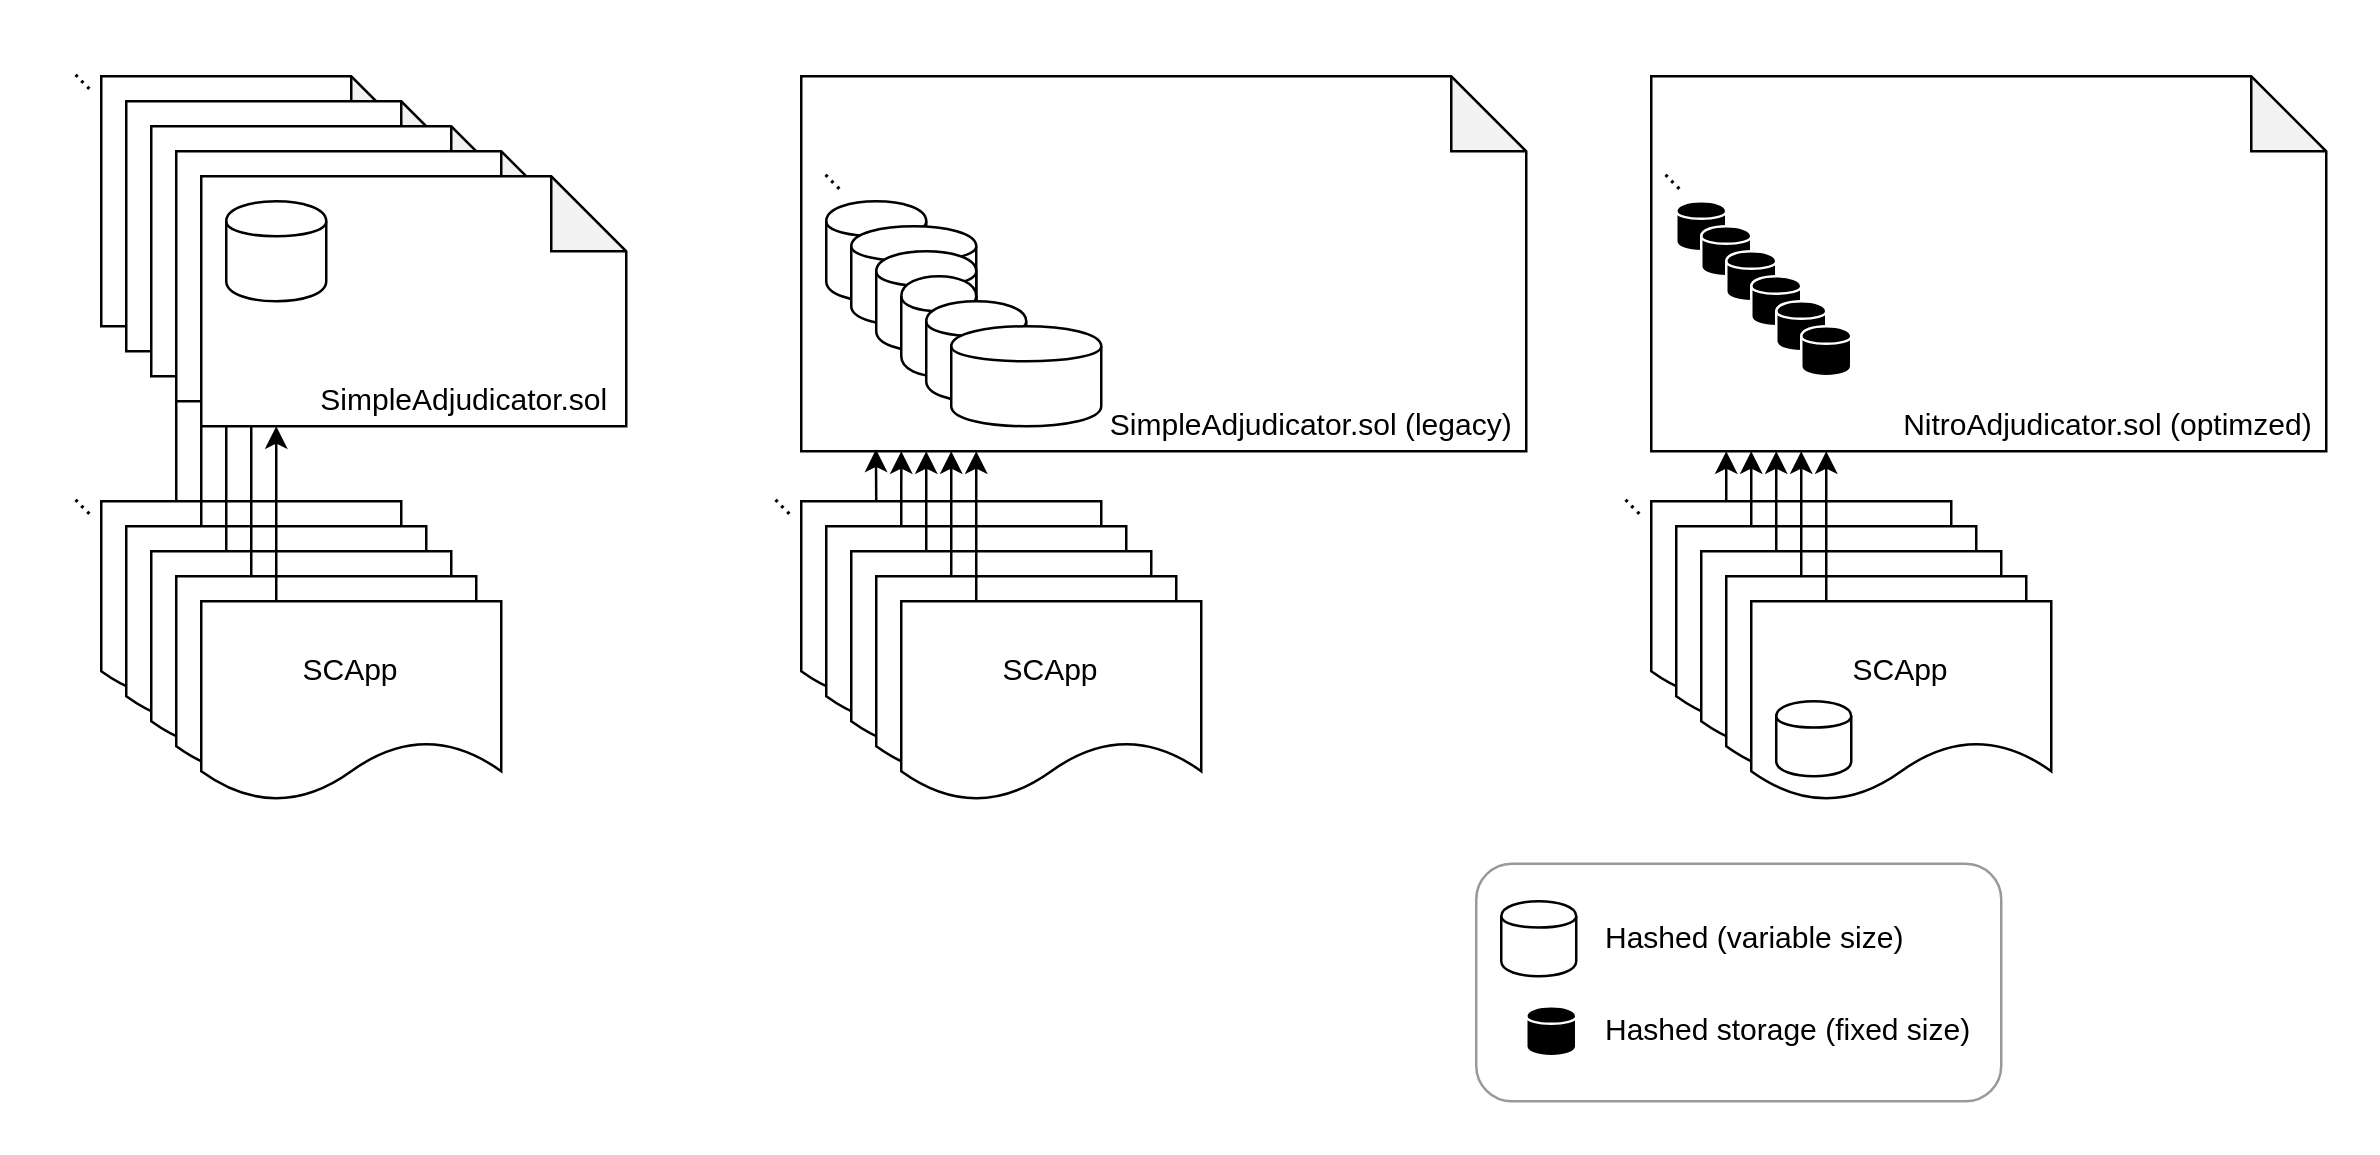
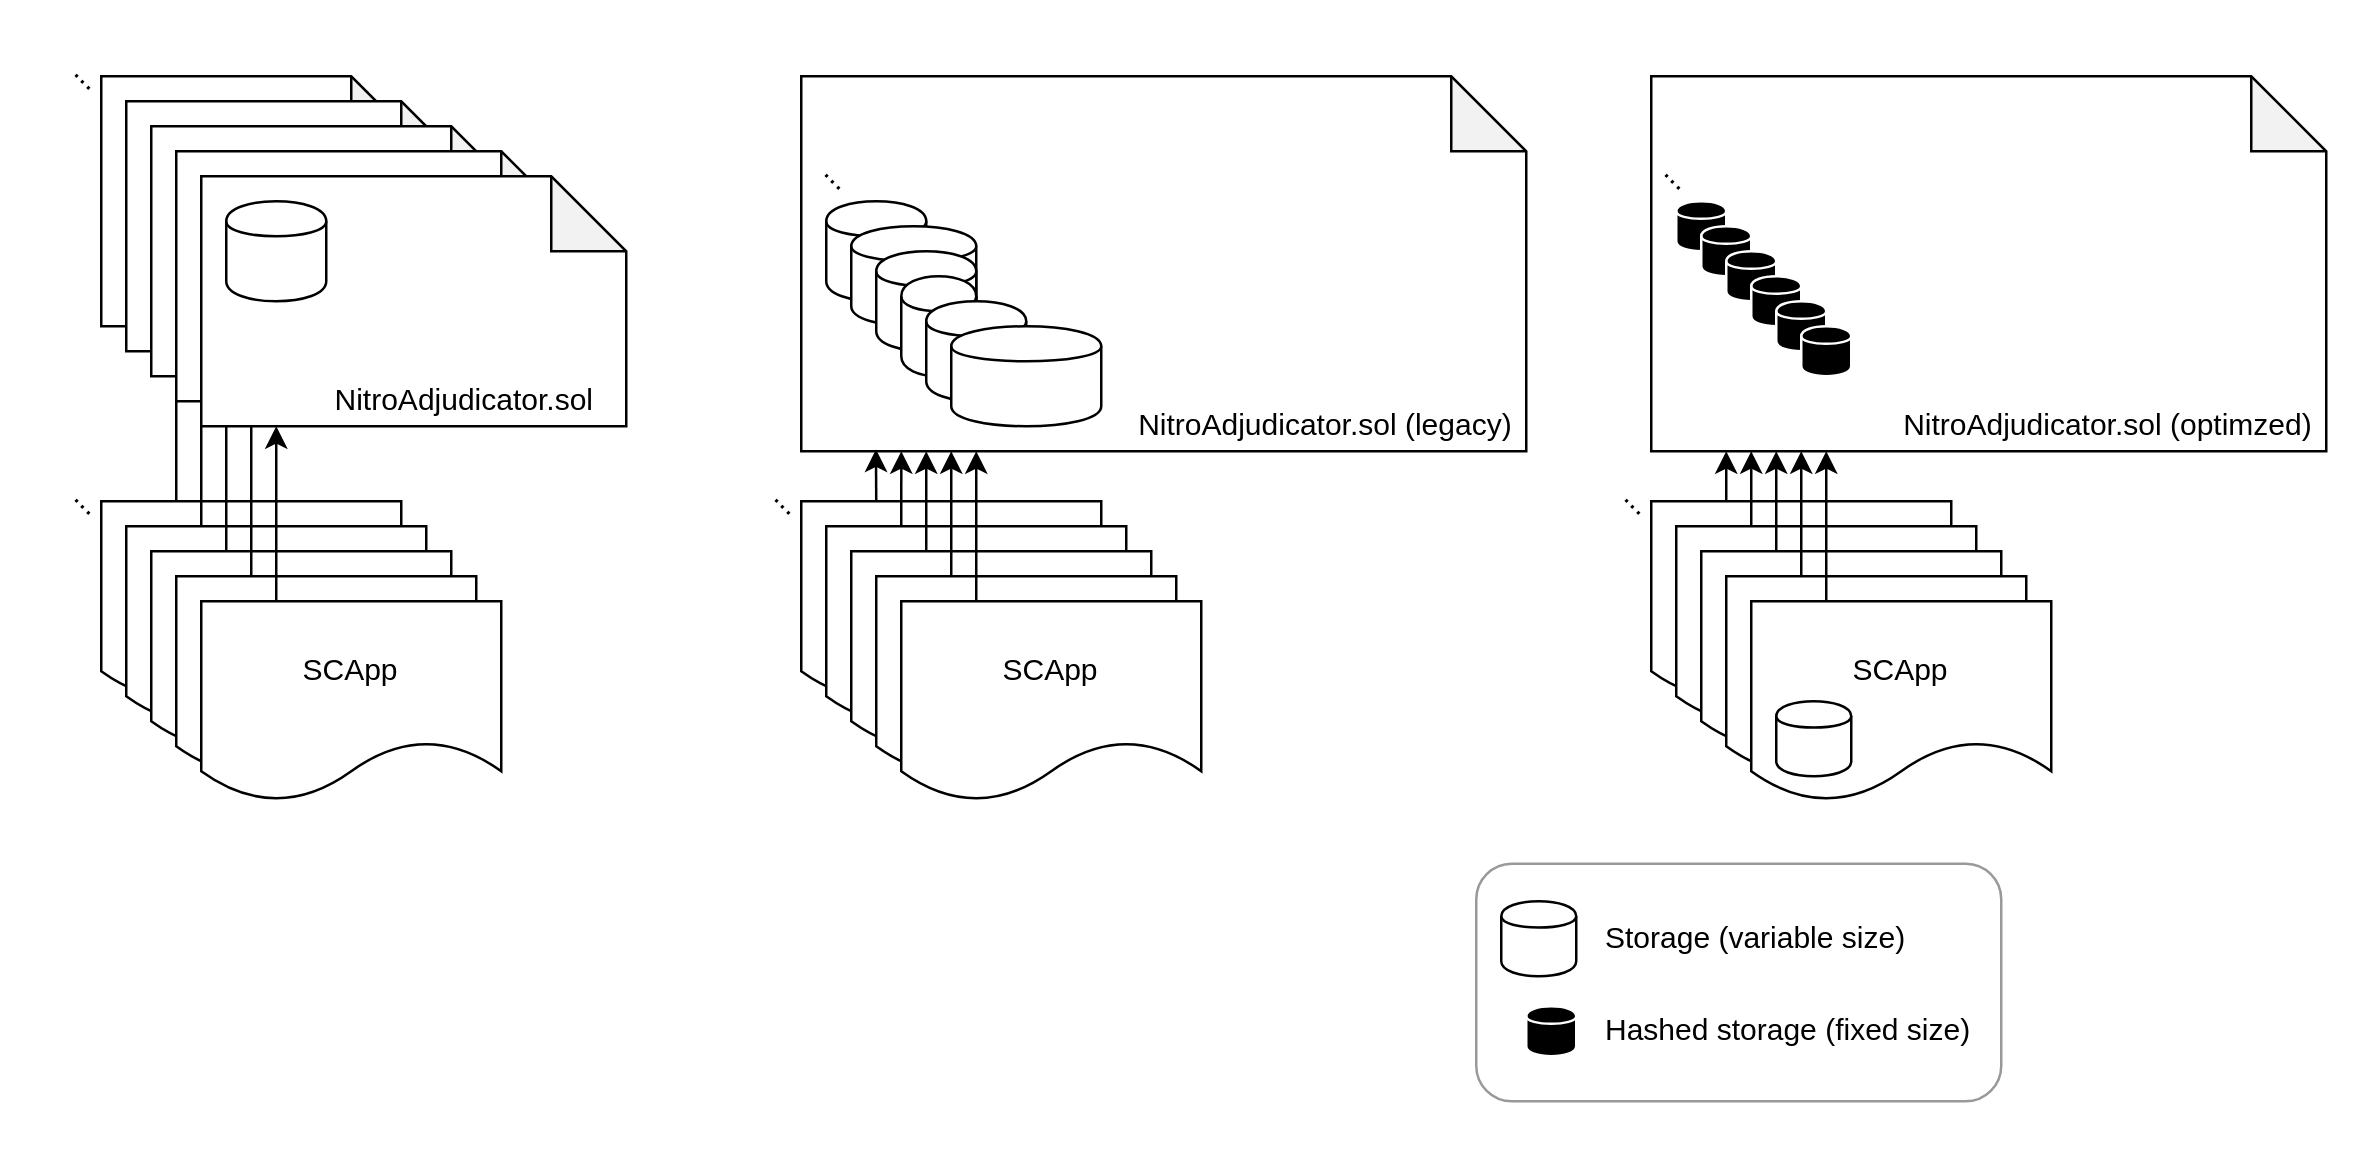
node "SimpleAdjudicator.sol (legacy)": label "SimpleAdjudicator.sol (legacy)" -> "NitroAdjudicator.sol (legacy)"
node "SimpleAdjudicator.sol": label "SimpleAdjudicator.sol" -> "NitroAdjudicator.sol"
node "Hashed (variable size)": label "Hashed (variable size)" -> "Storage (variable size)"
